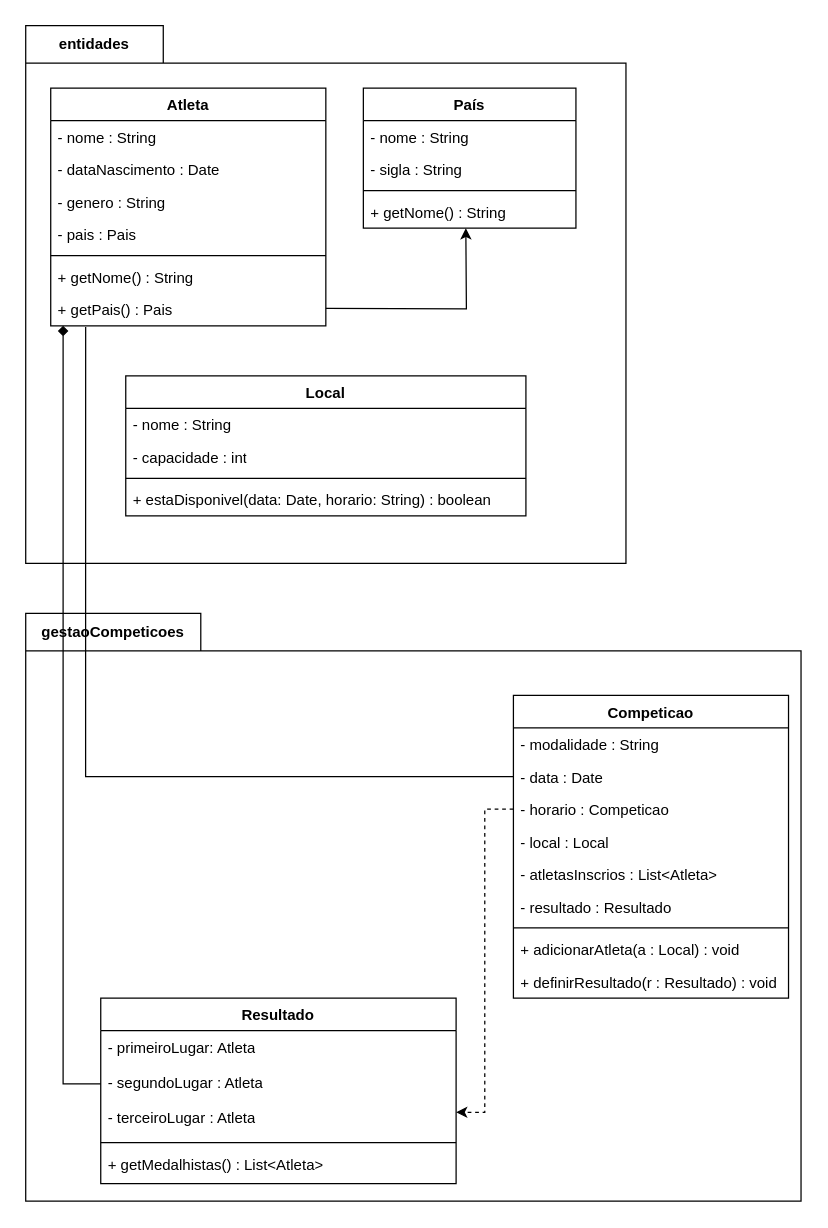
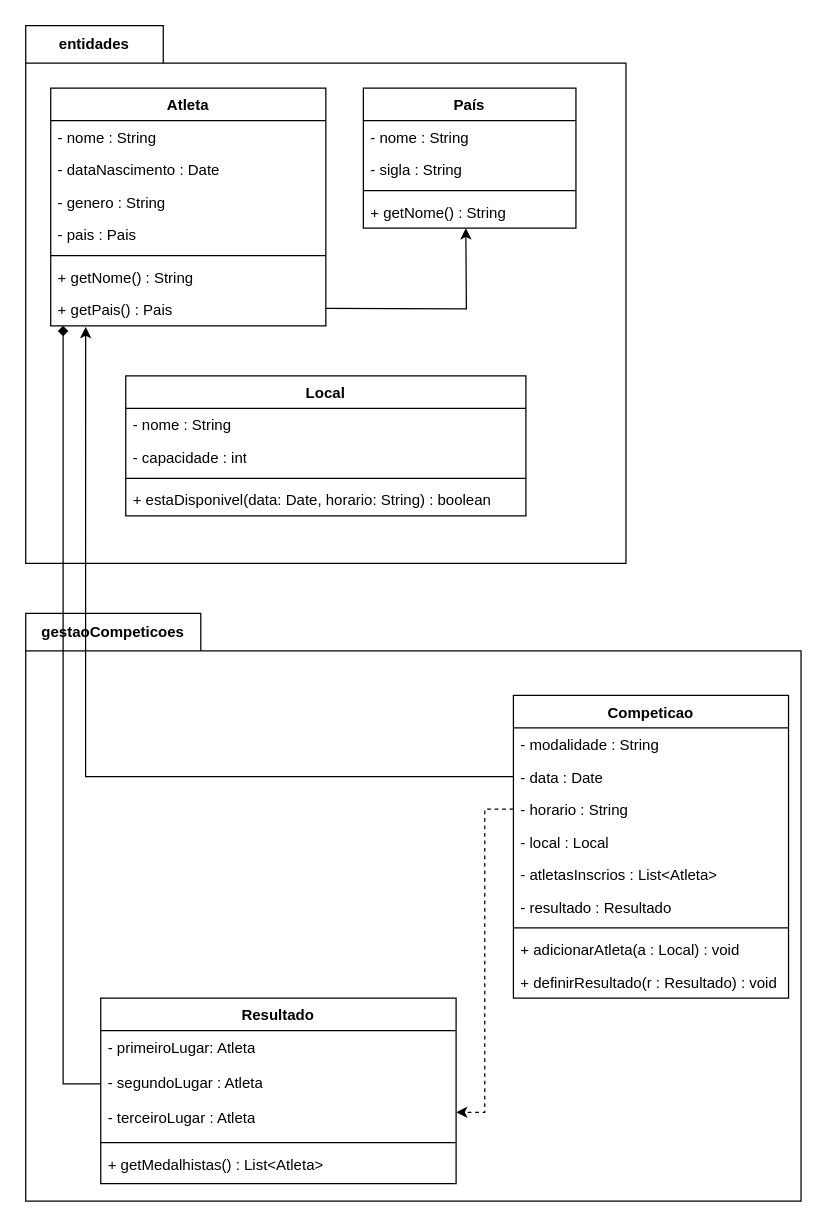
edge "+ getPais() : Pais" -- "- data : Date": arrowhead none -> classic
node "- horario : Competicao": label "- horario : Competicao" -> "- horario : String"
